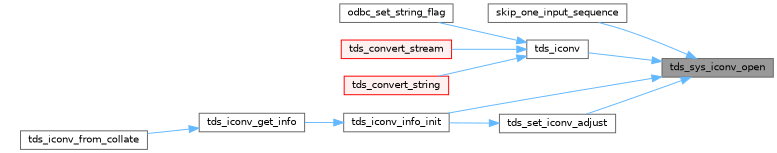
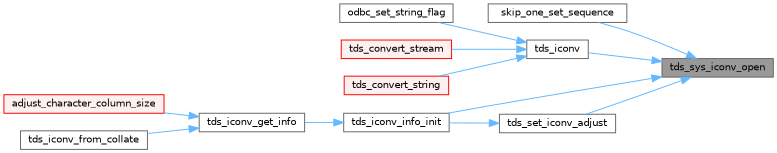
node "skip_one_input_sequence": label "skip_one_input_sequence" -> "skip_one_set_sequence"
node "adjust_character_column_size": added
